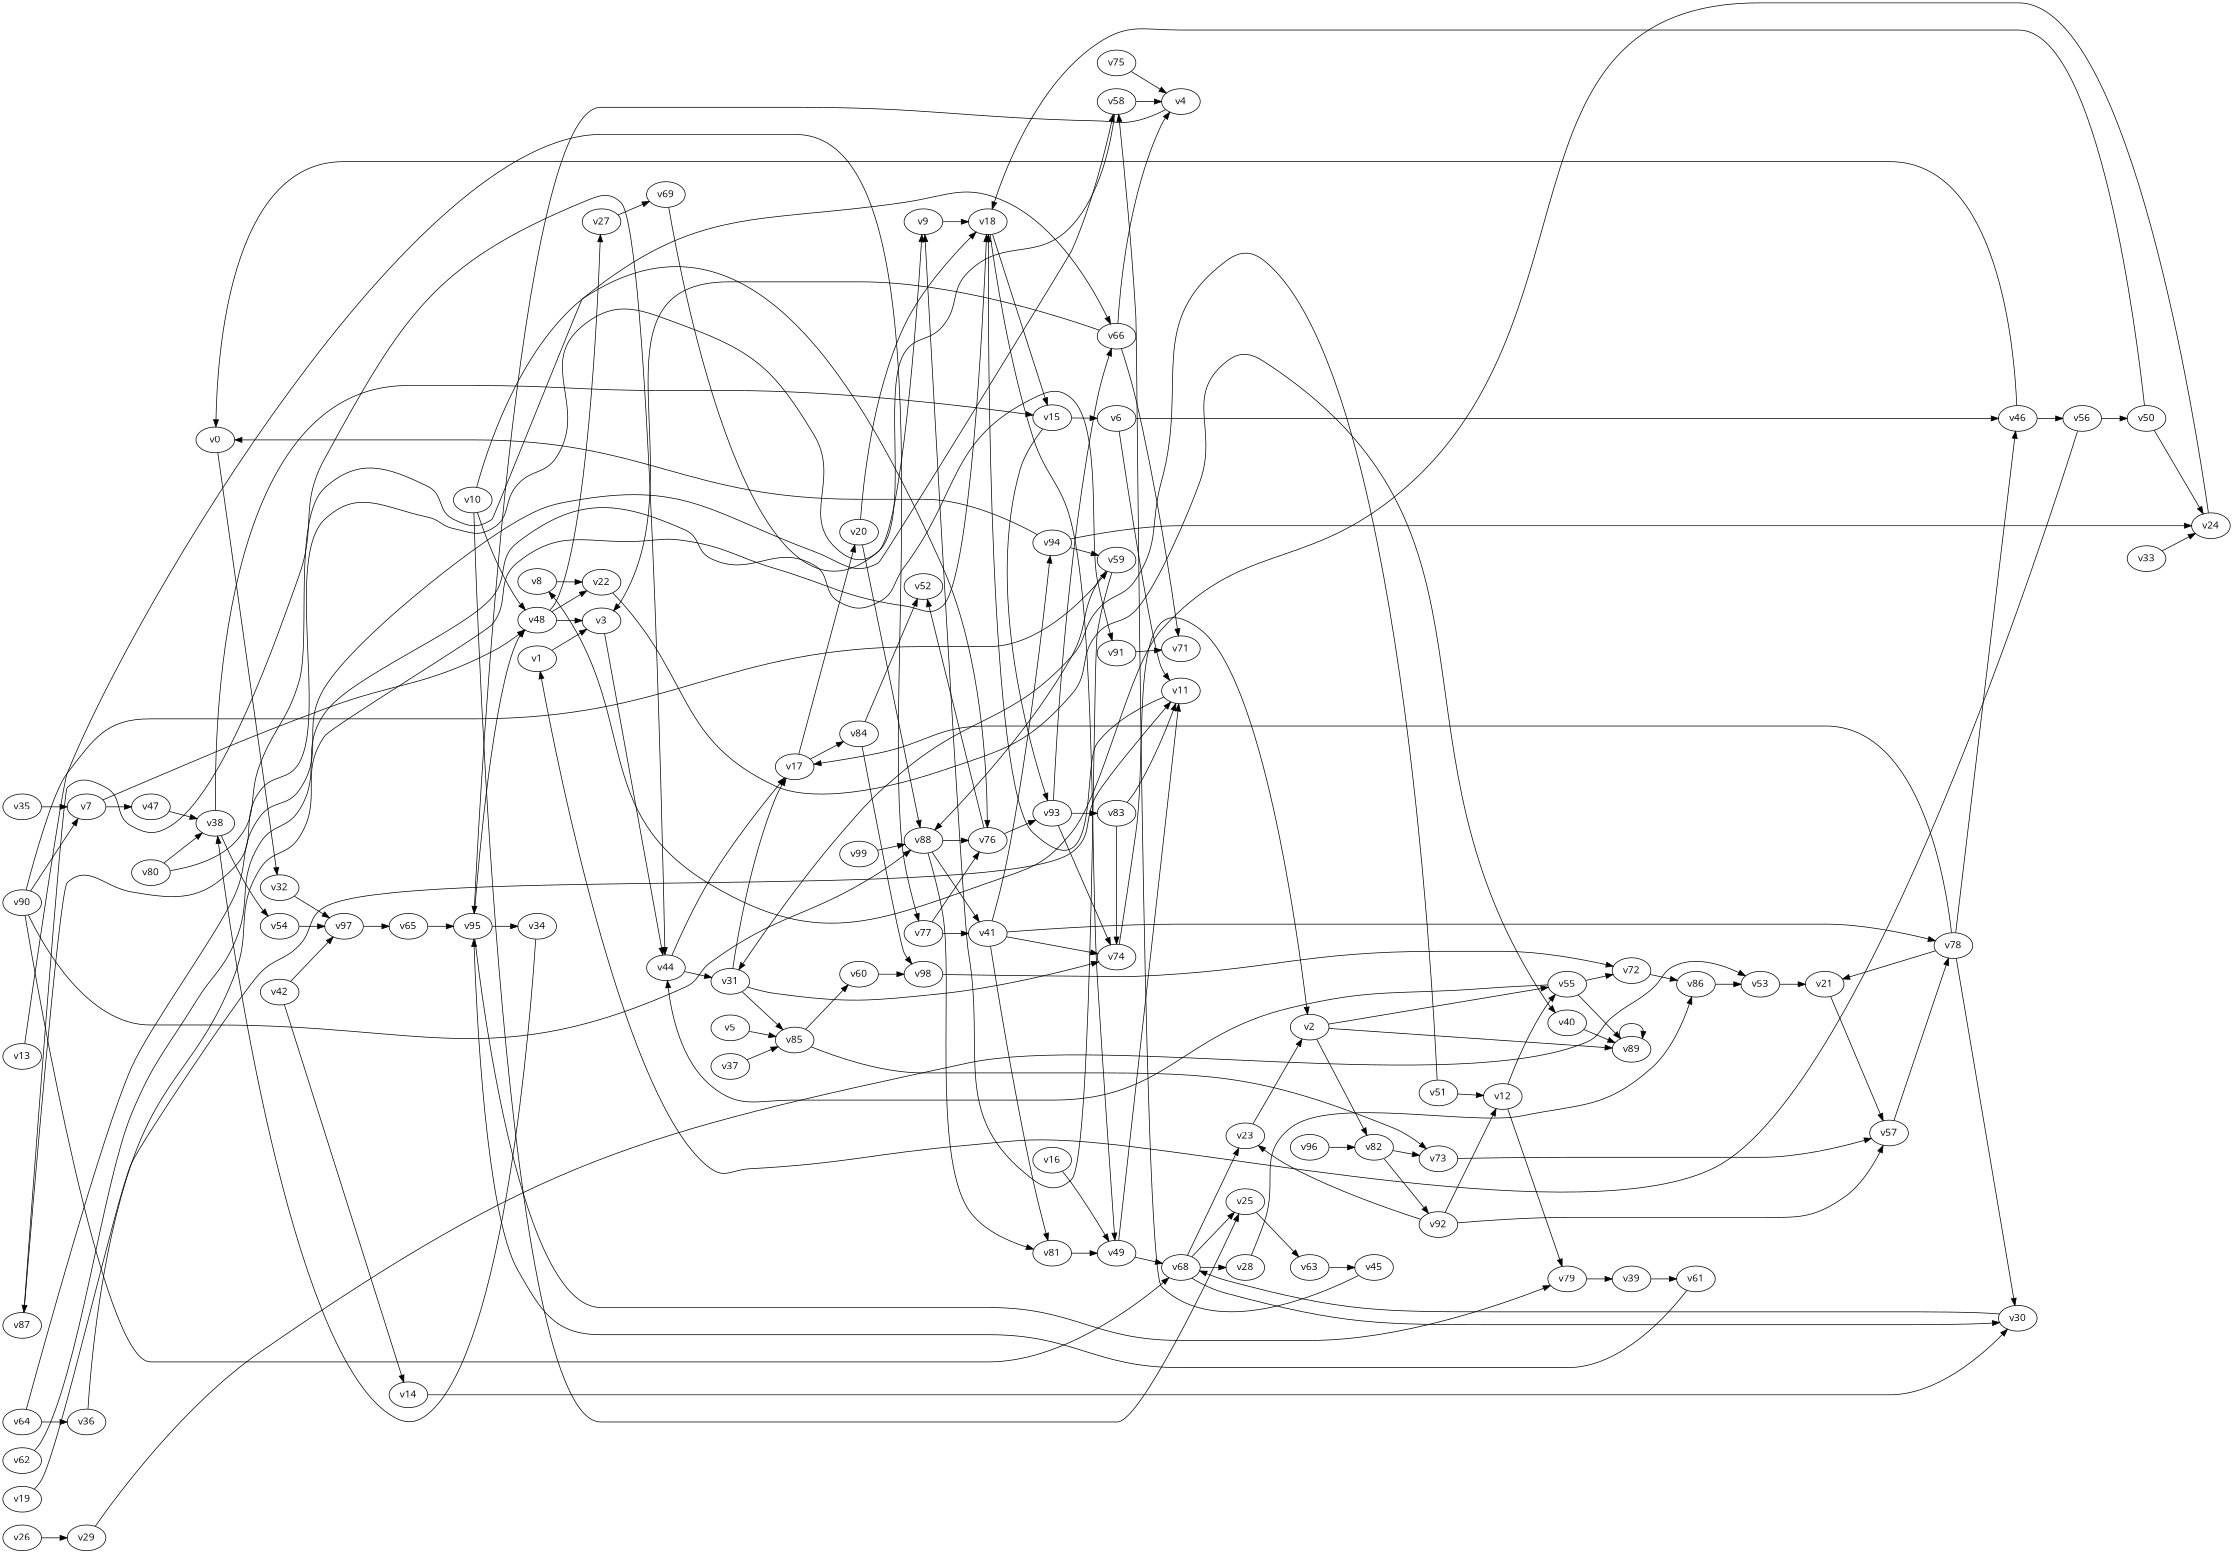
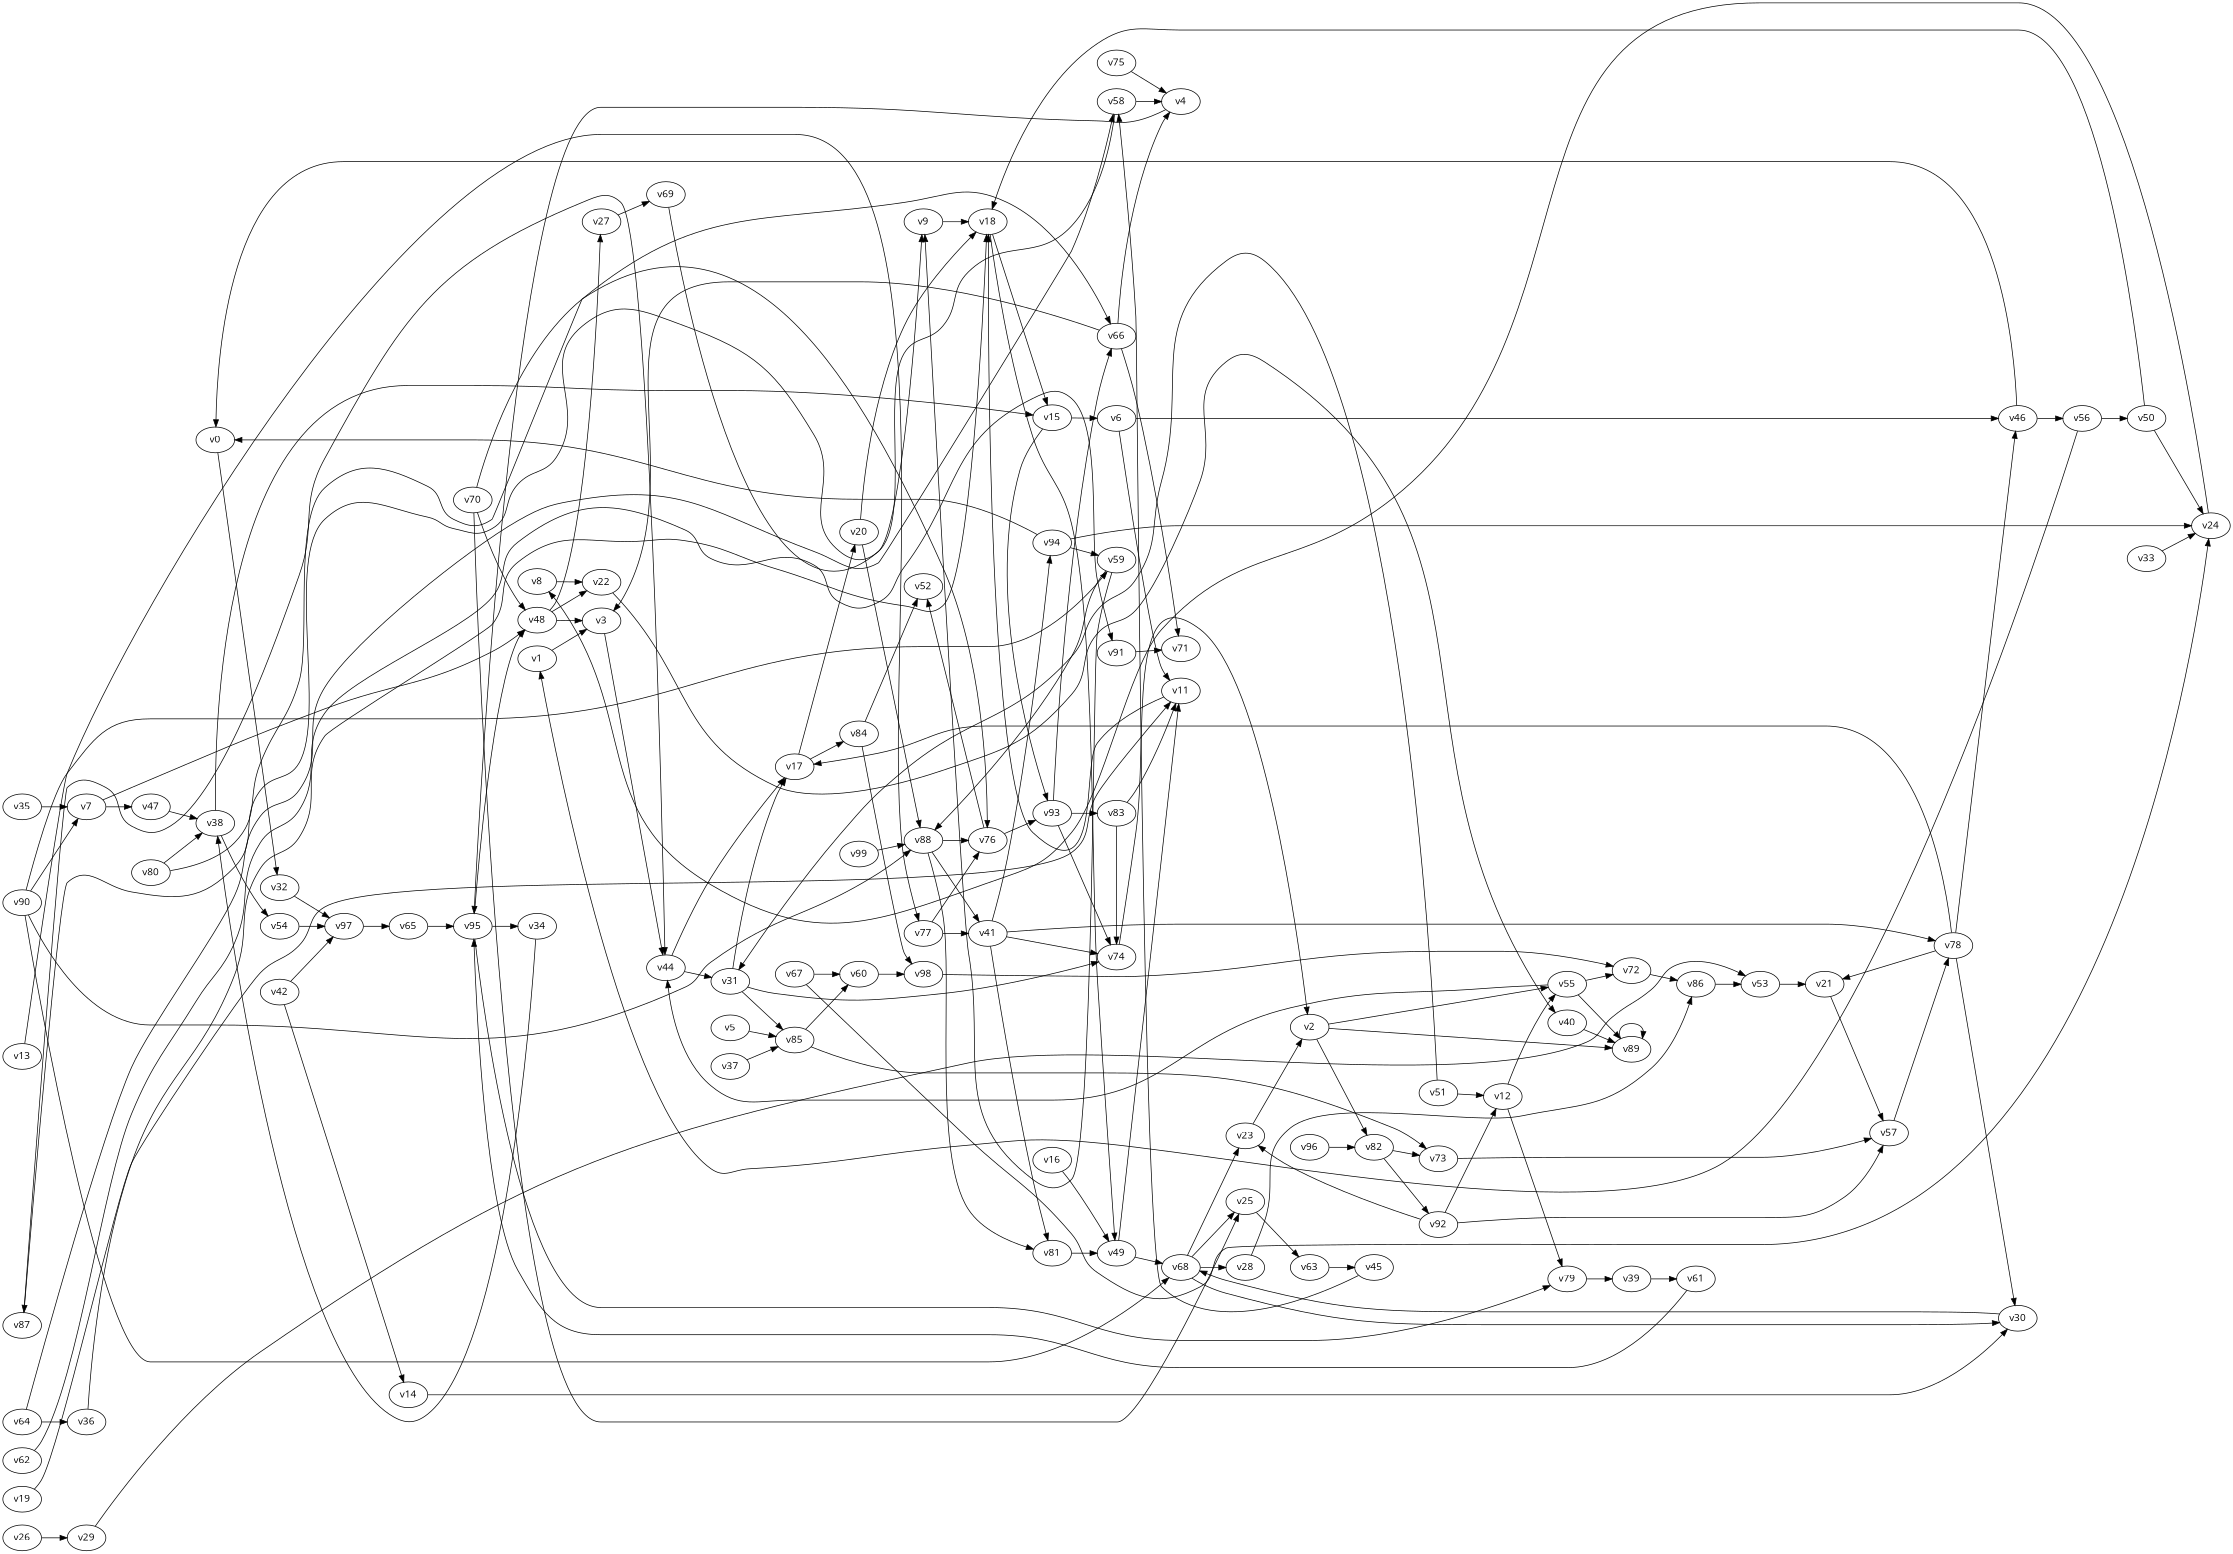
node "v10": label "v10" -> "v70"
node "v67": added
